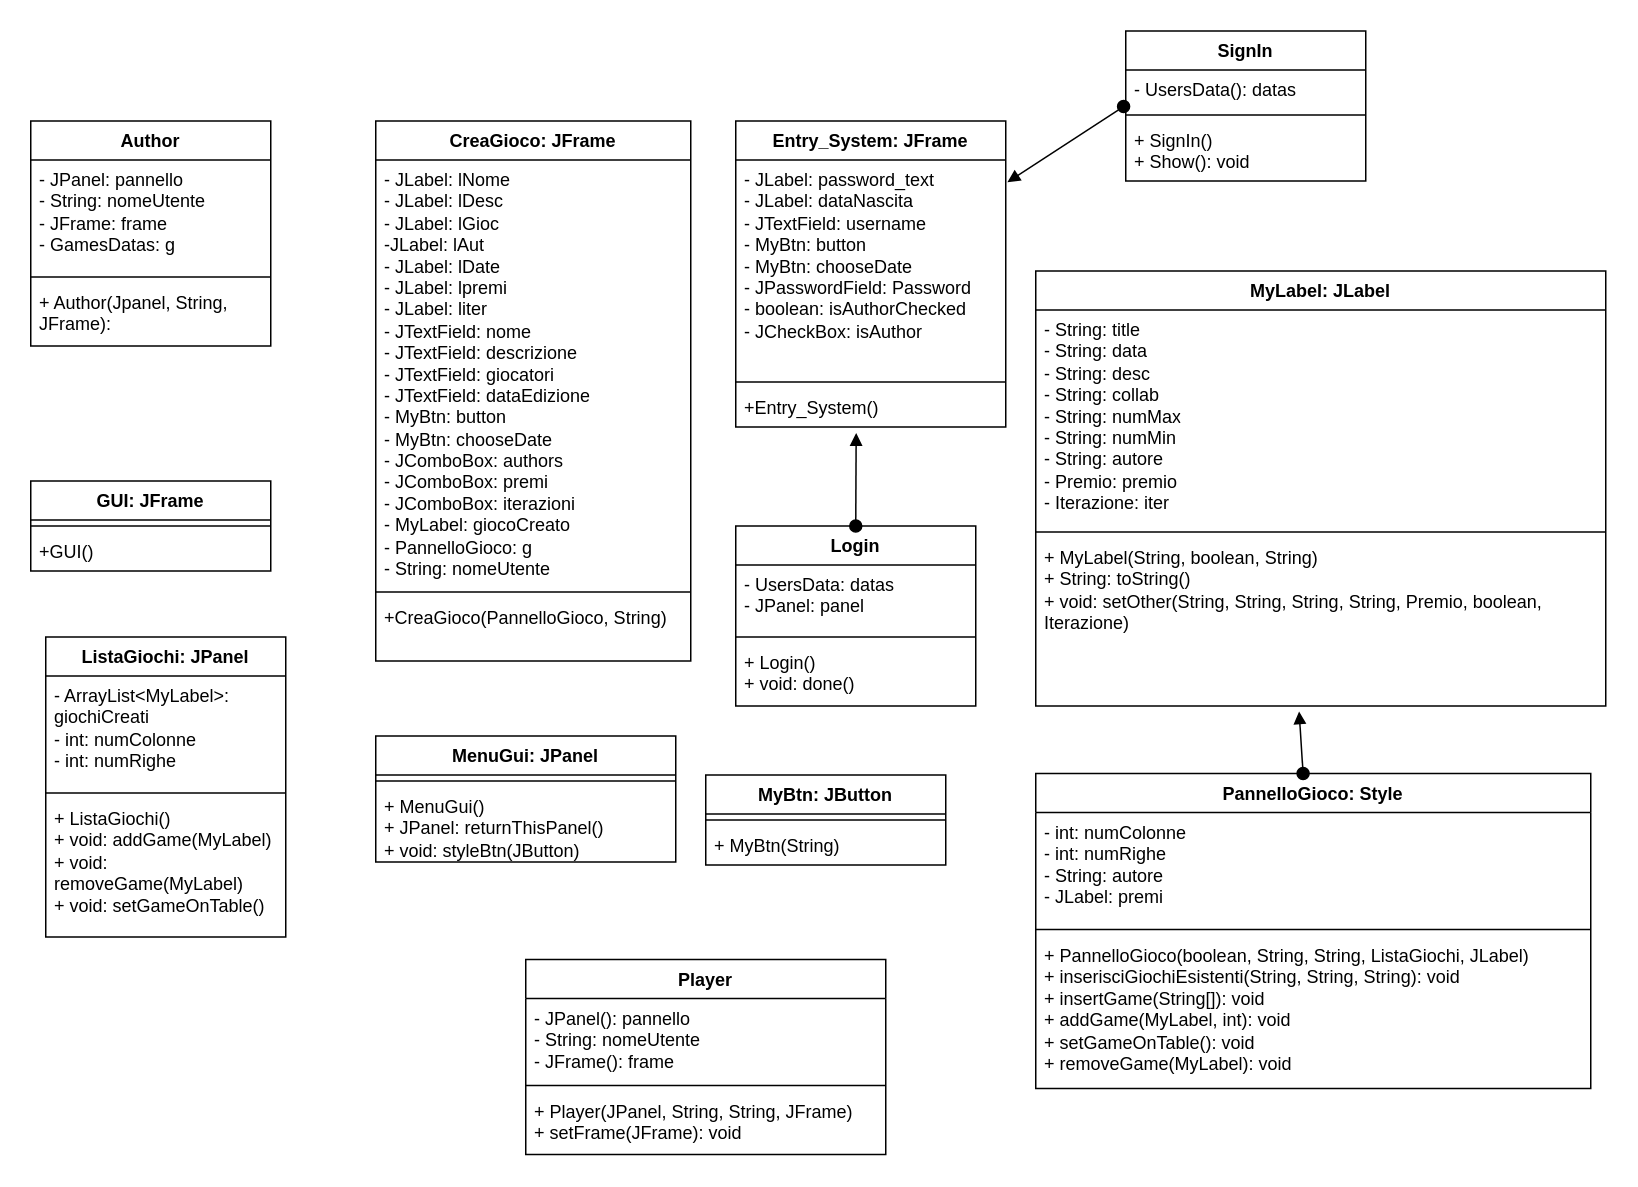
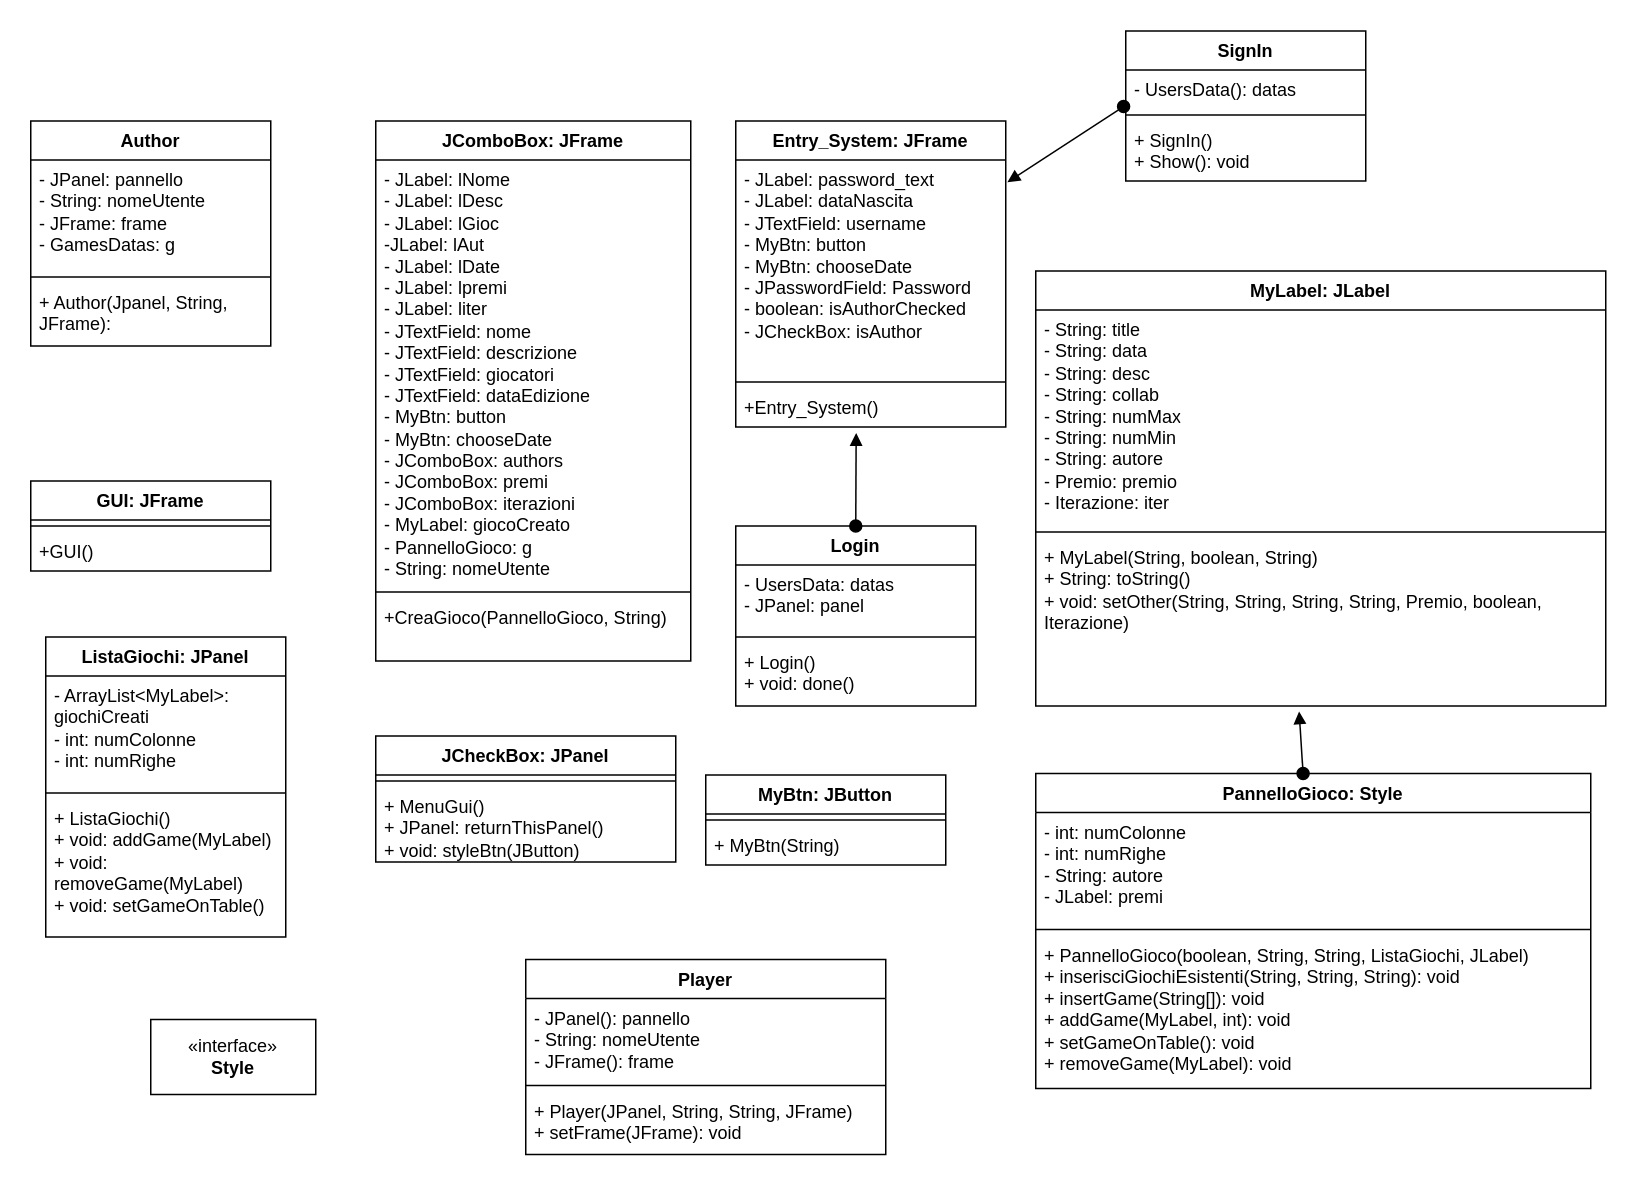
node "CreaGioco: JFrame": label "CreaGioco: JFrame" -> "JComboBox: JFrame"
node "MenuGui: JPanel": label "MenuGui: JPanel" -> "JCheckBox: JPanel"
node "«interface» Style": added
